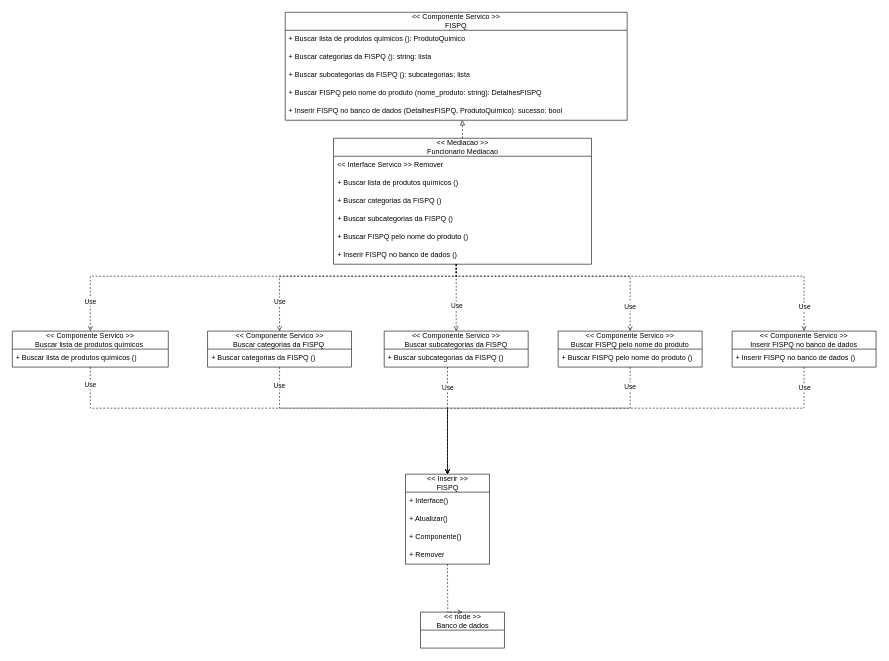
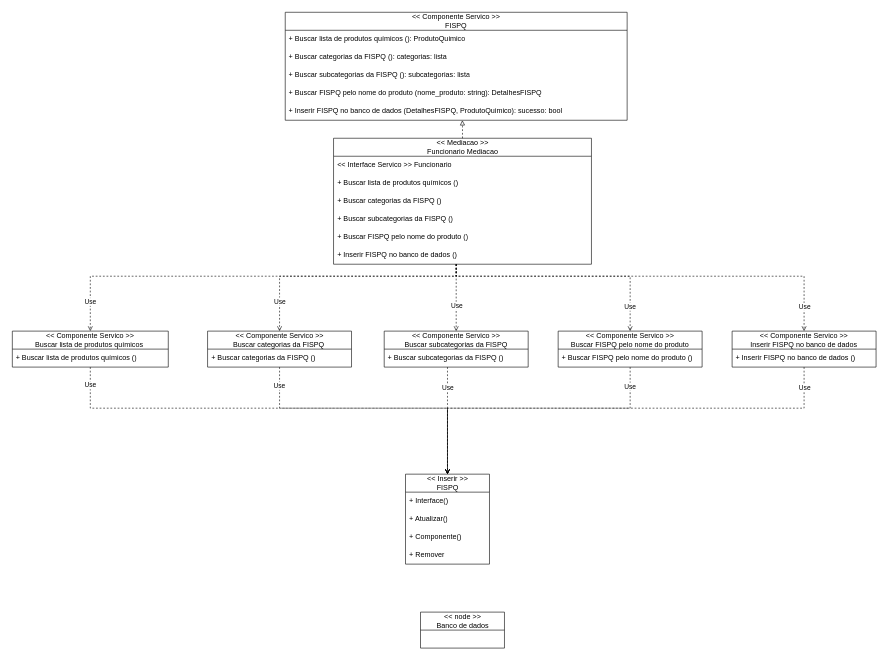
node "+ Buscar categorias da FISPQ (): string: lista": label "+ Buscar categorias da FISPQ (): string: lista" -> "+ Buscar categorias da FISPQ (): categorias: lista"
node "<< Interface Servico >> Remover": label "<< Interface Servico >> Remover" -> "<< Interface Servico >> Funcionario"
edge "+ Remover" -> "<< node >> Banco de dados": removed
